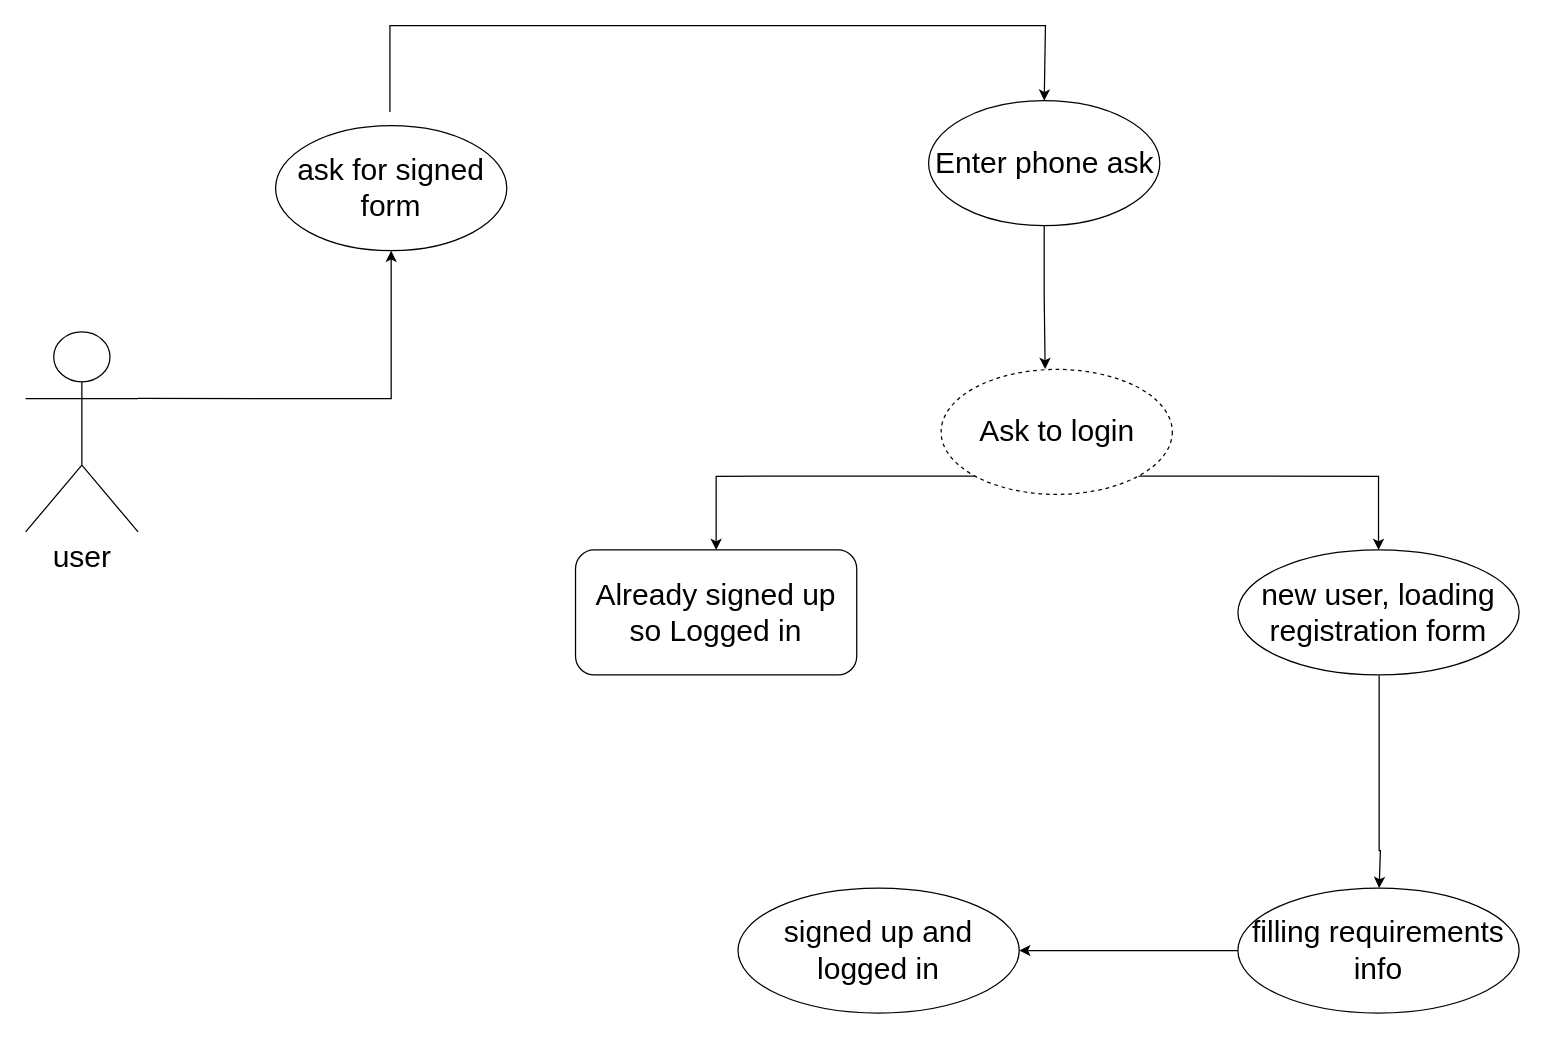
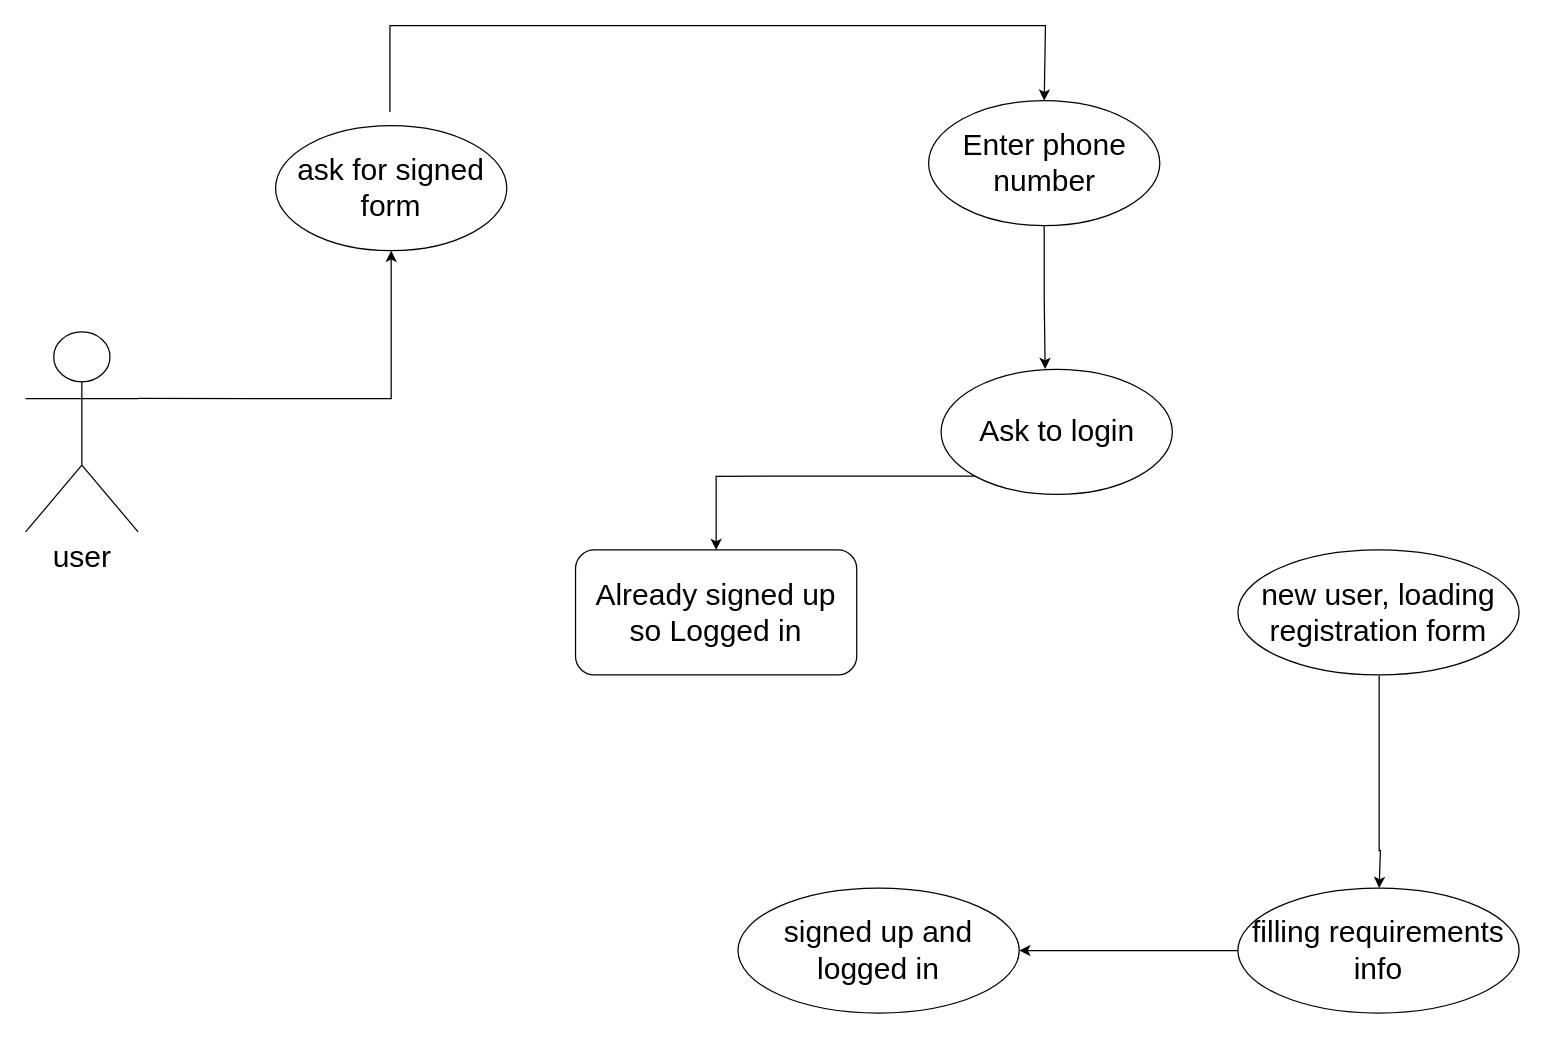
node "Enter phone ask": label "Enter phone ask" -> "Enter phone number"
node "Ask to login": style dashed -> solid
edge "Ask to login" -> "new user, loading registration form": removed
